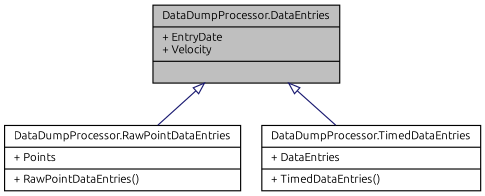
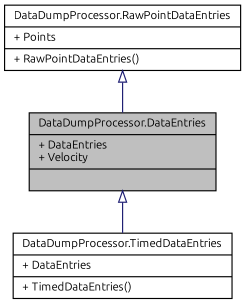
node "DataDumpProcessor.DataEntries": text "+ EntryDate" -> "+ DataEntries"
edge "DataDumpProcessor.RawPointDataEntries" -> "DataDumpProcessor.DataEntries": reversed
